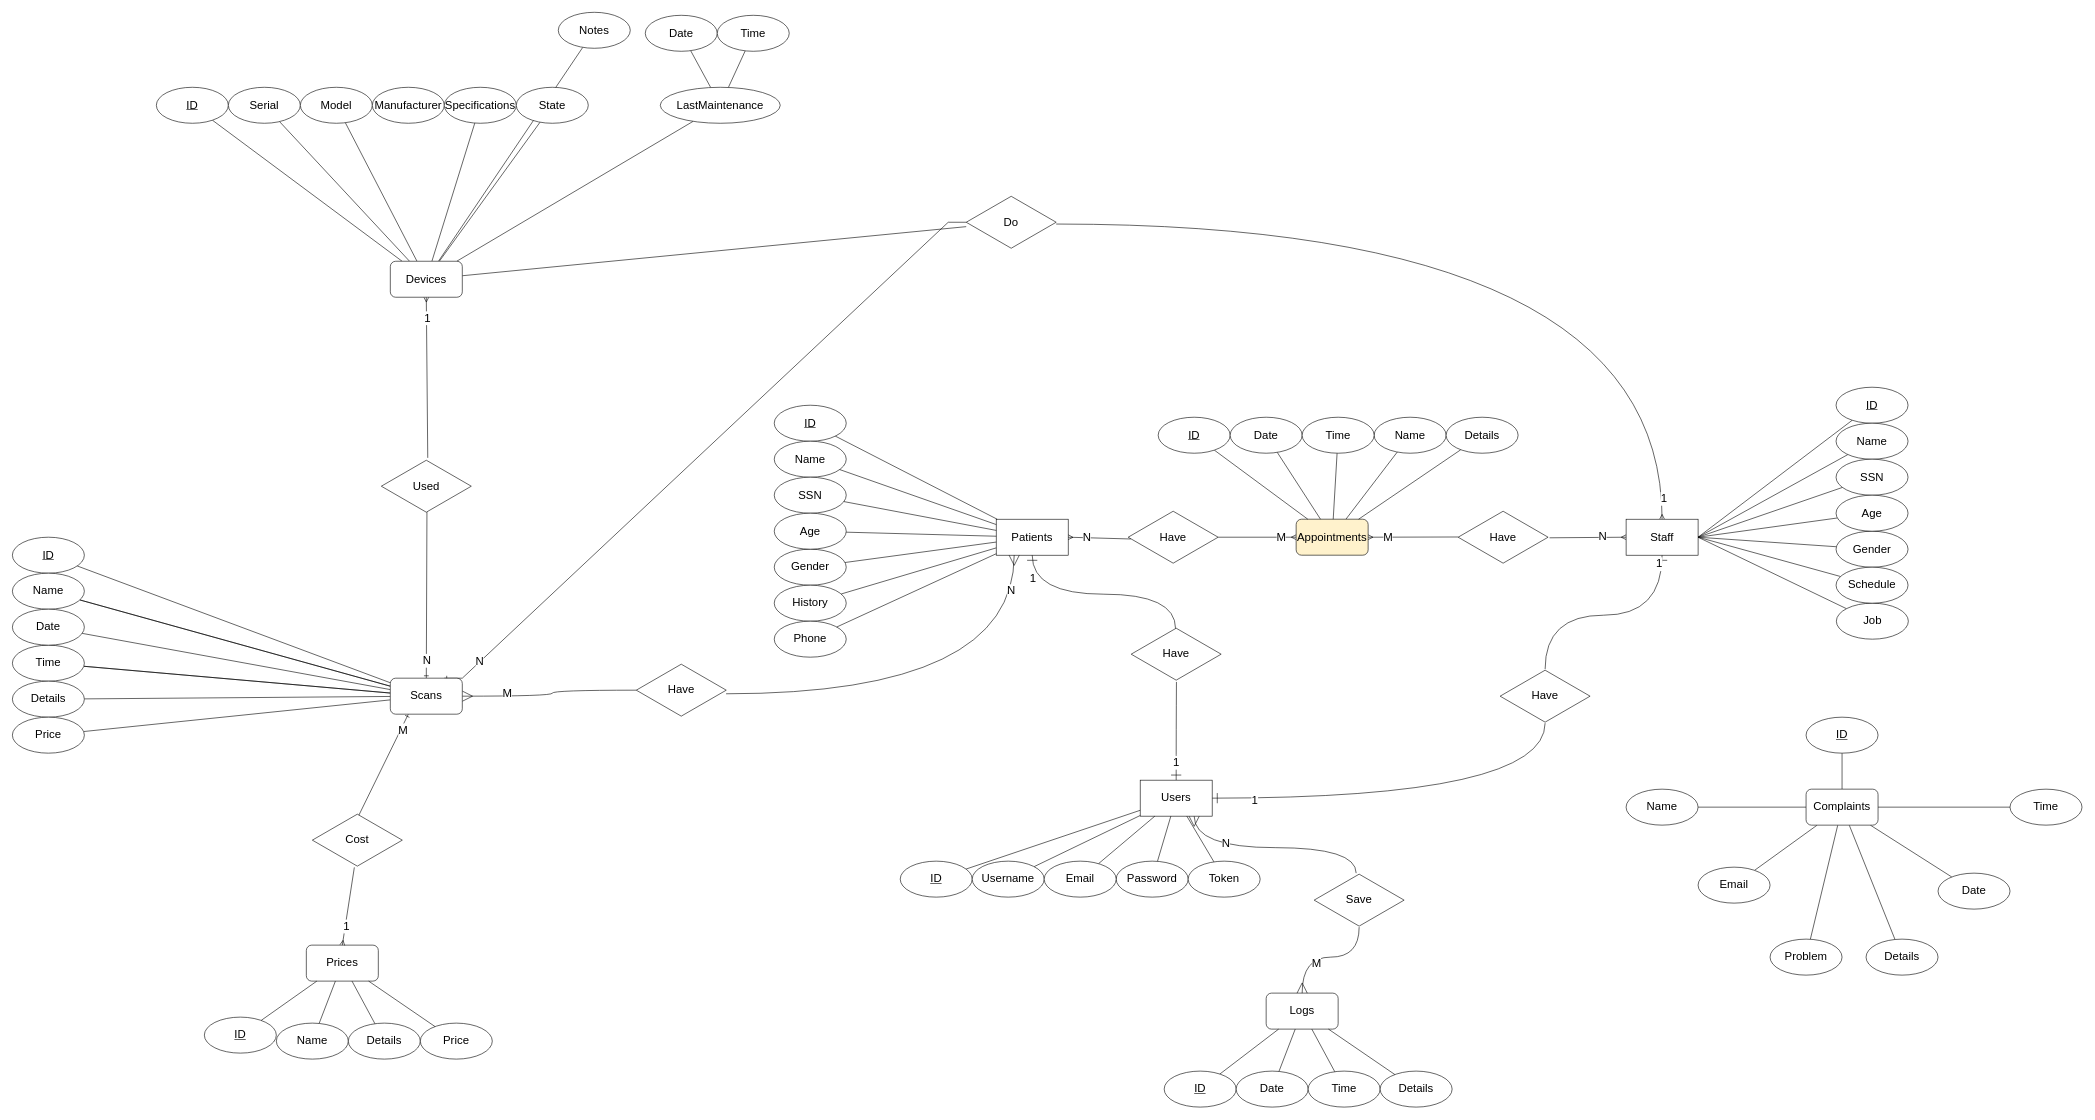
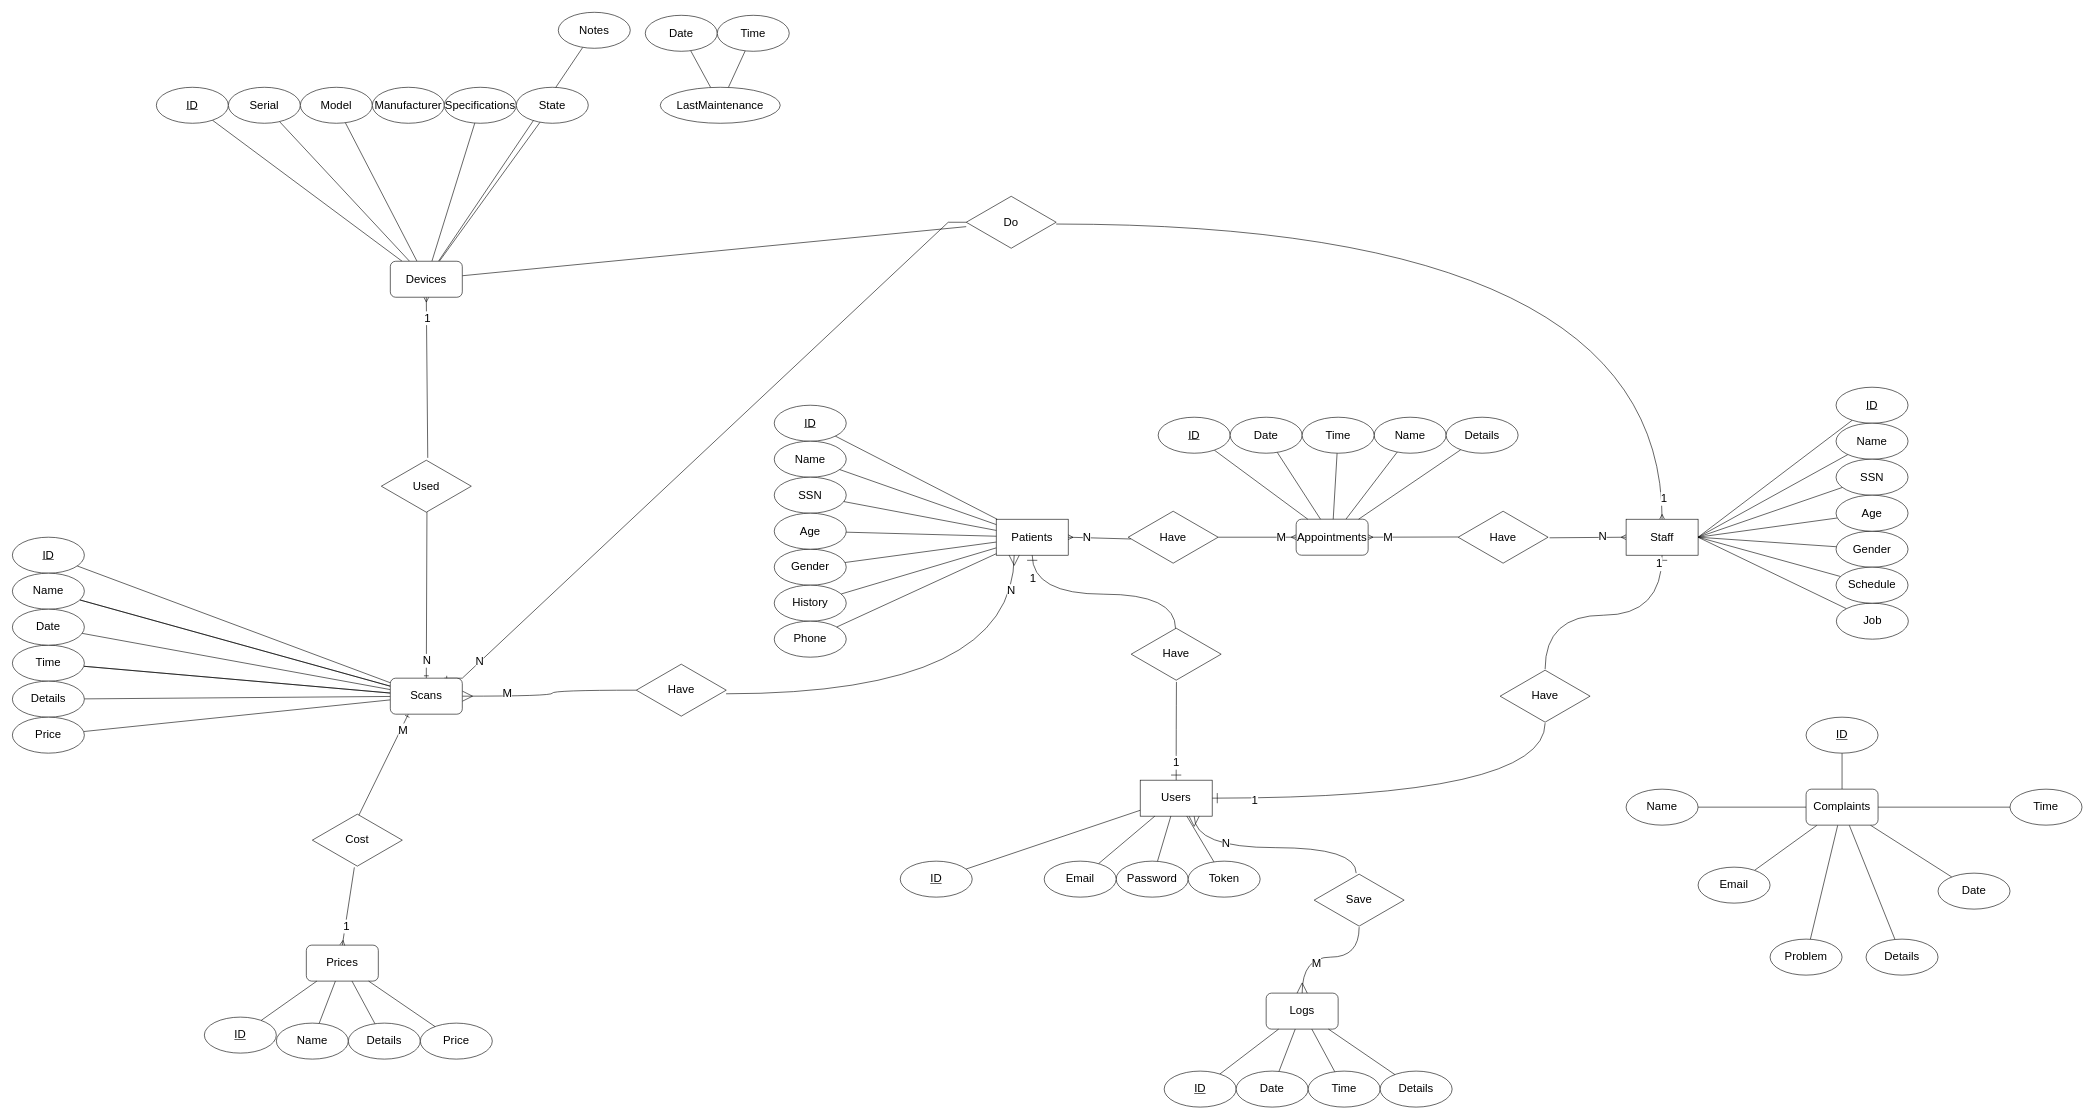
edge "LastMaintenance" -- "Devices": removed
node "Appointments": fillcolor #fff2cc -> #ffffff
edge "Users" -- "Username": removed
node "Username": removed
